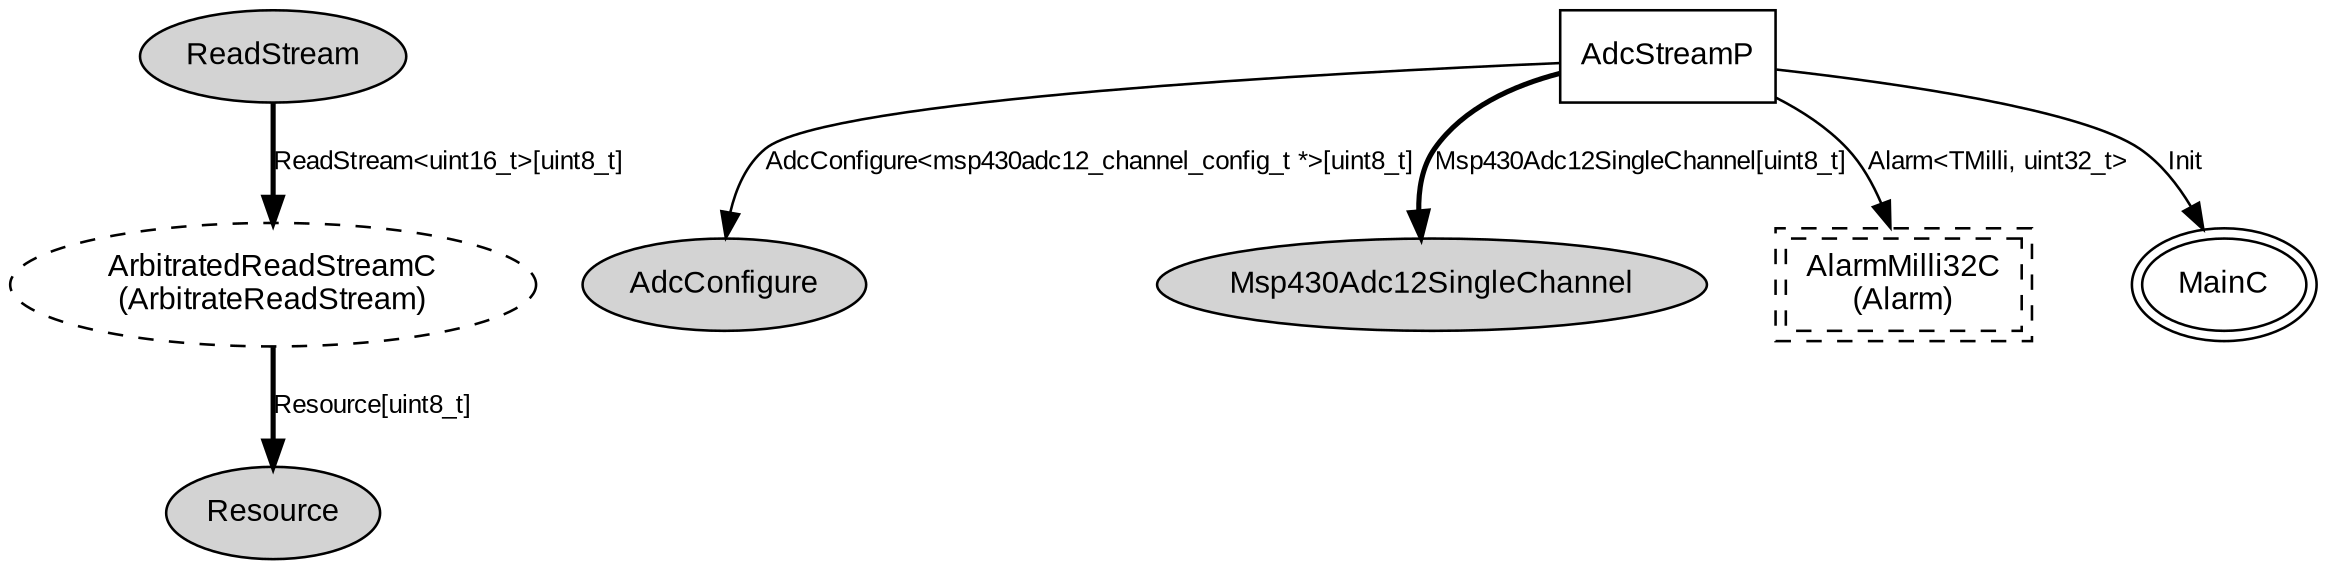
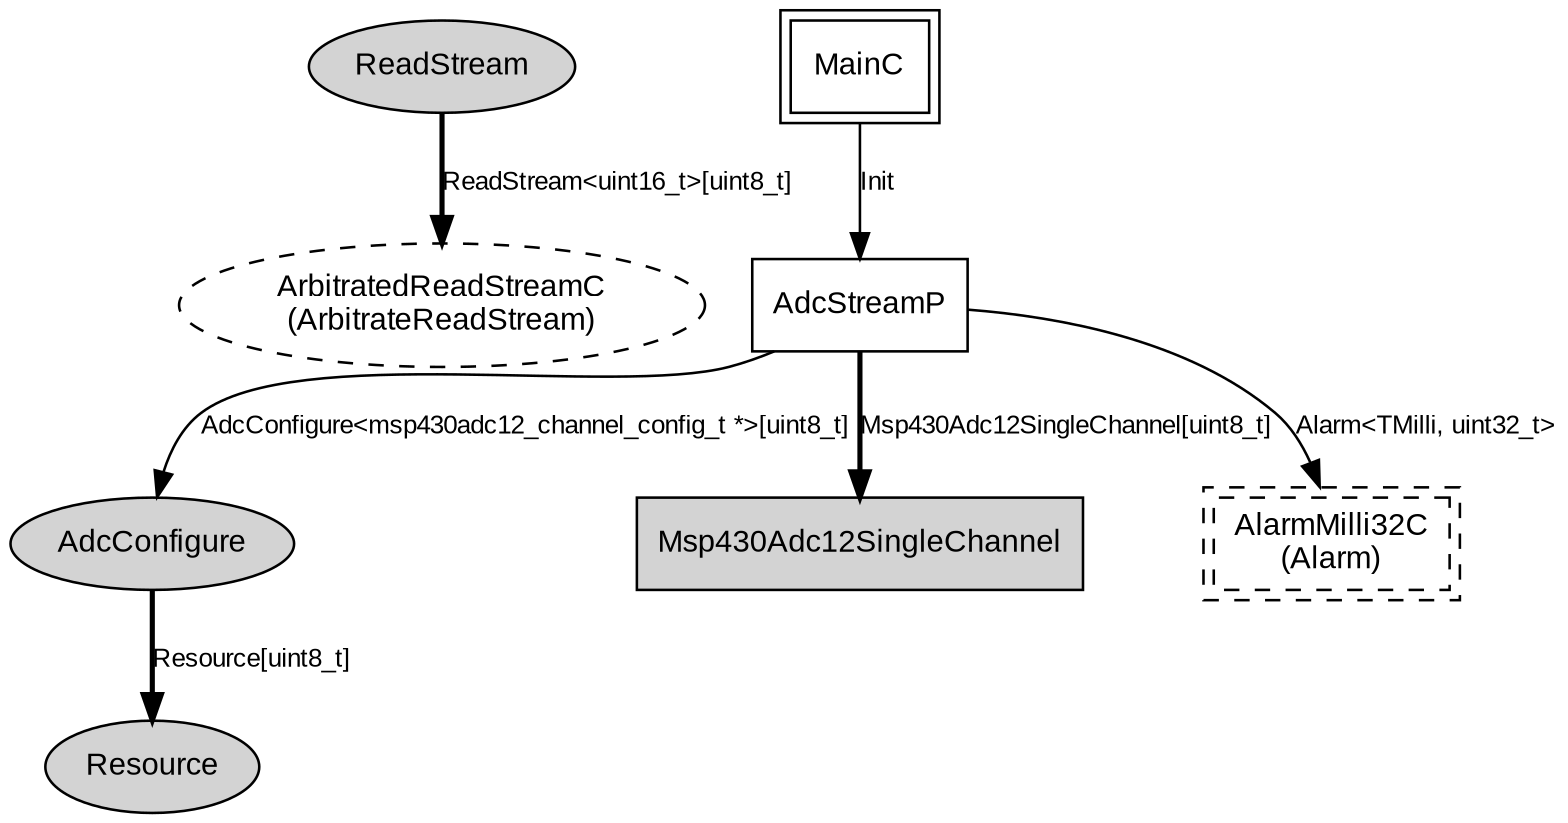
edge "AdcStreamP" -> "MainC": reversed
node "Msp430Adc12SingleChannel": shape ellipse -> box
node "MainC": shape ellipse -> box
edge "ArbitratedReadStreamC (ArbitrateReadStream)" -> "Resource": now "AdcConfigure" -> "Resource"
